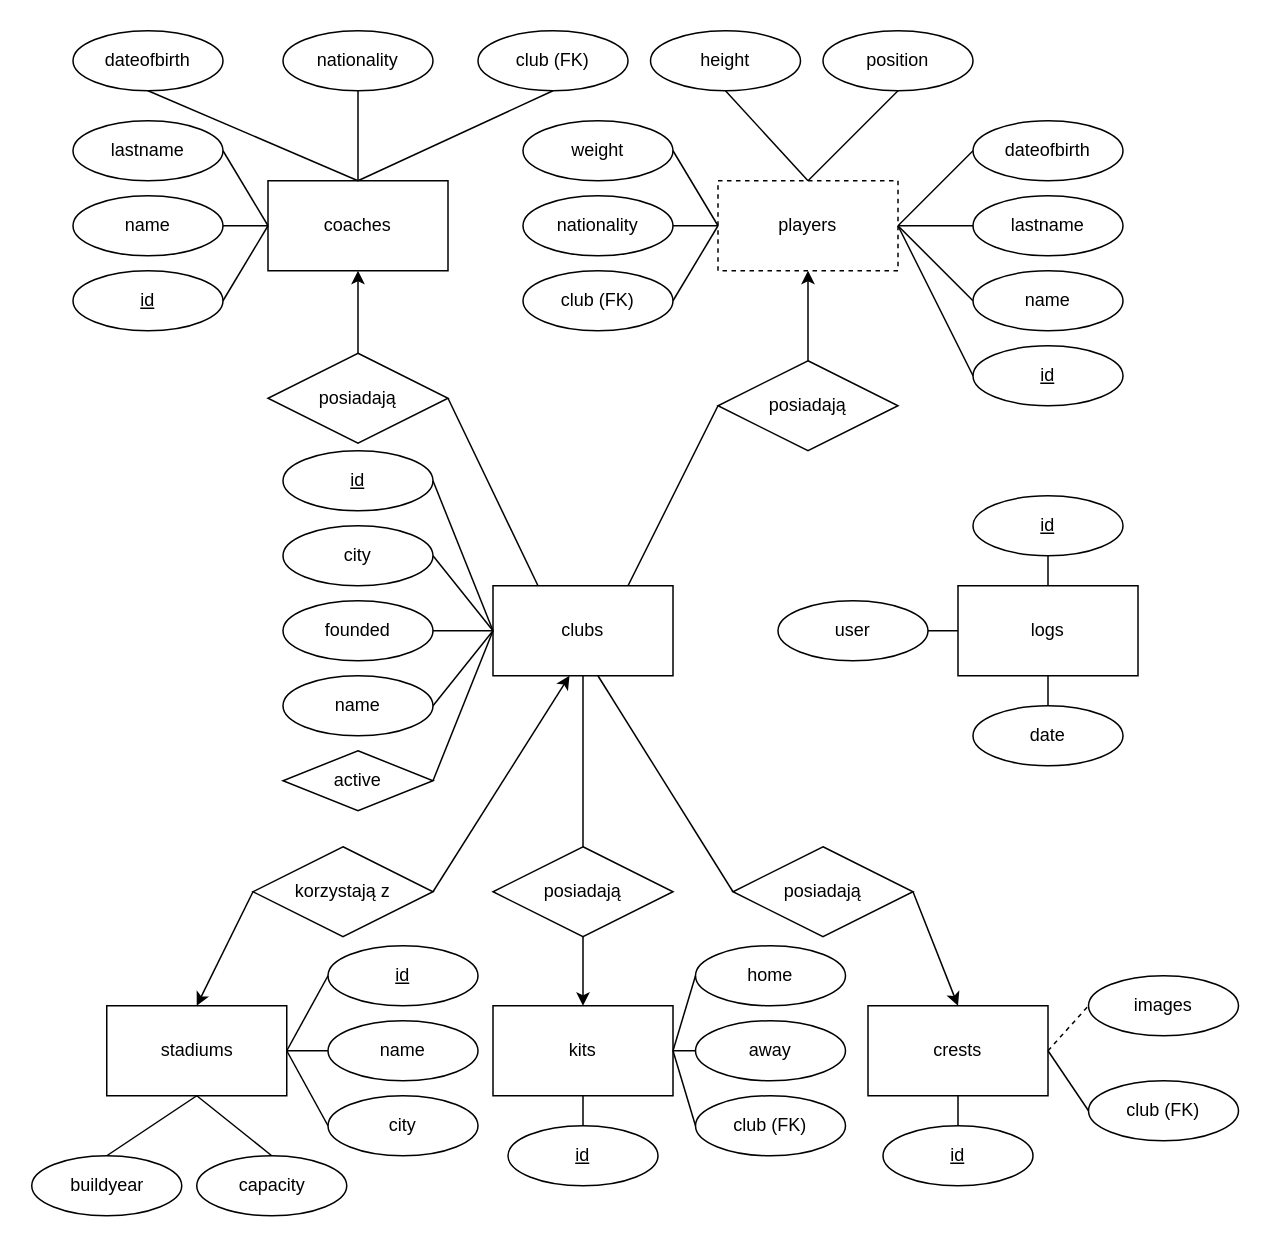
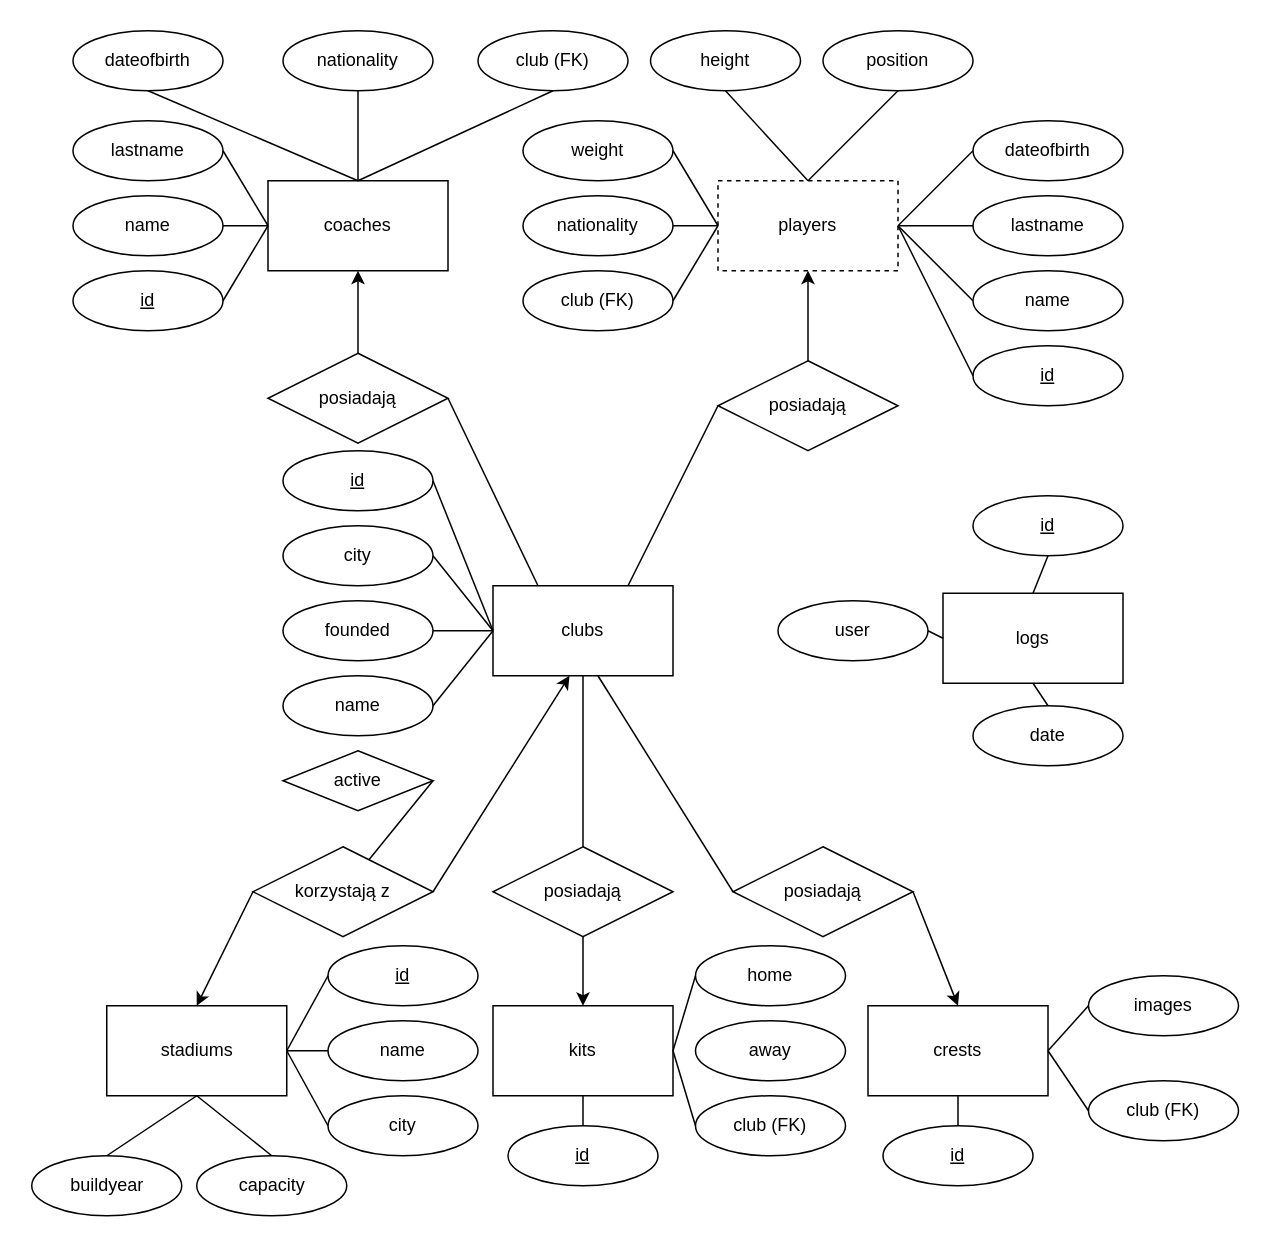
node "logs": moved (1048, 631) -> (1033, 638)
edge "clubs" -- "active": now "korzystają z" -- "active"
edge "images" -- "crests": style dashed -> solid
edge "kits" -- "away": removed
